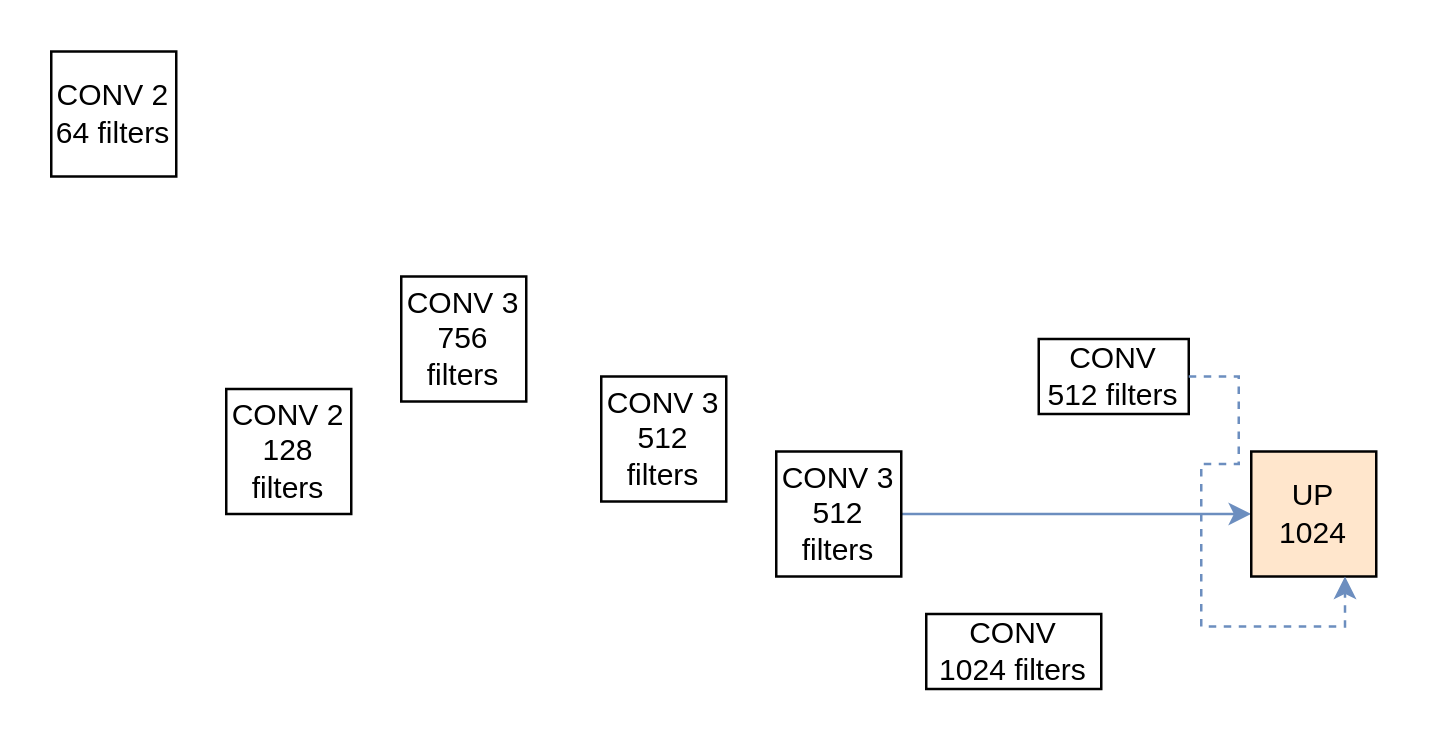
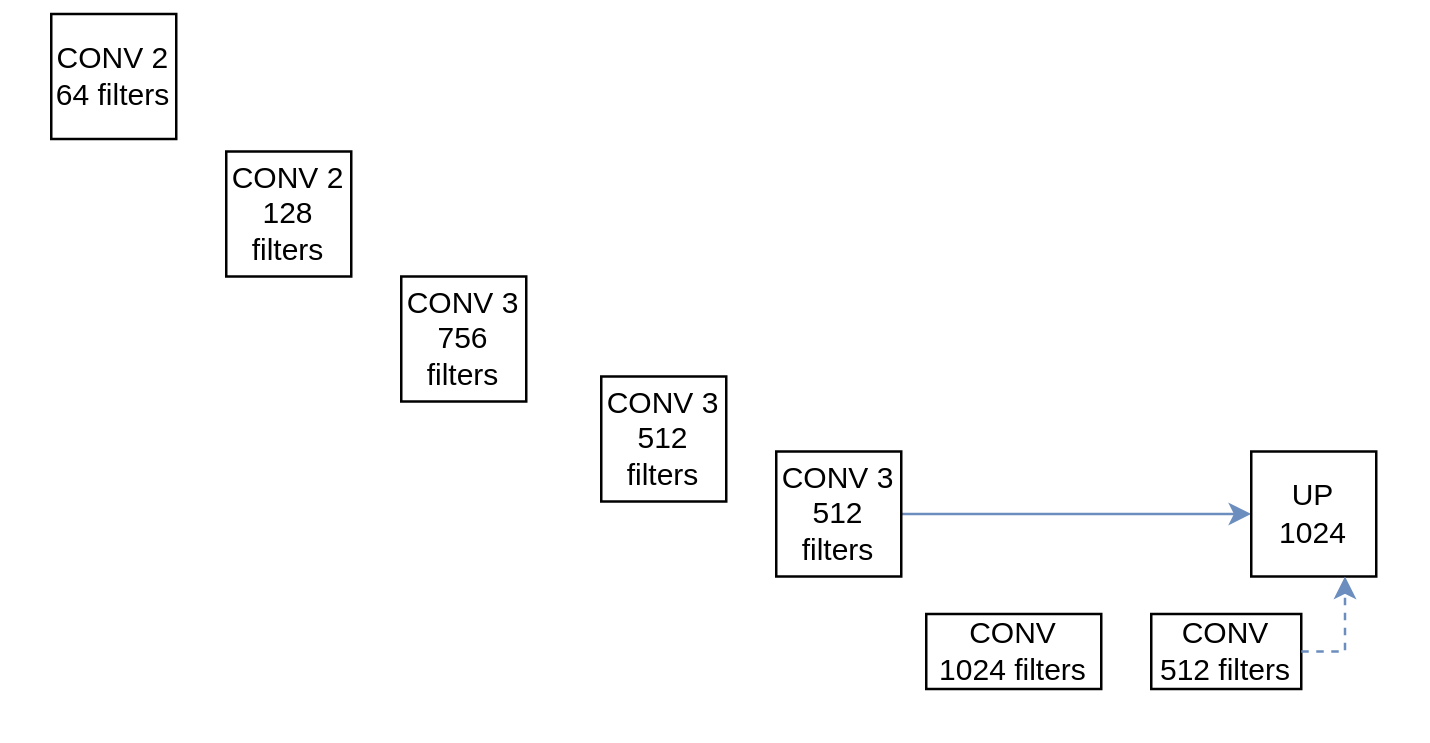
node "CONV 2 64 filters": moved (114, 114) -> (114, 76)
node "CONV 512 filters": moved (1114, 376) -> (1226, 651)
node "CONV 2 128 filters": moved (289, 451) -> (289, 214)
node "UP 1024": fillcolor #ffe6cc -> #ffffff
